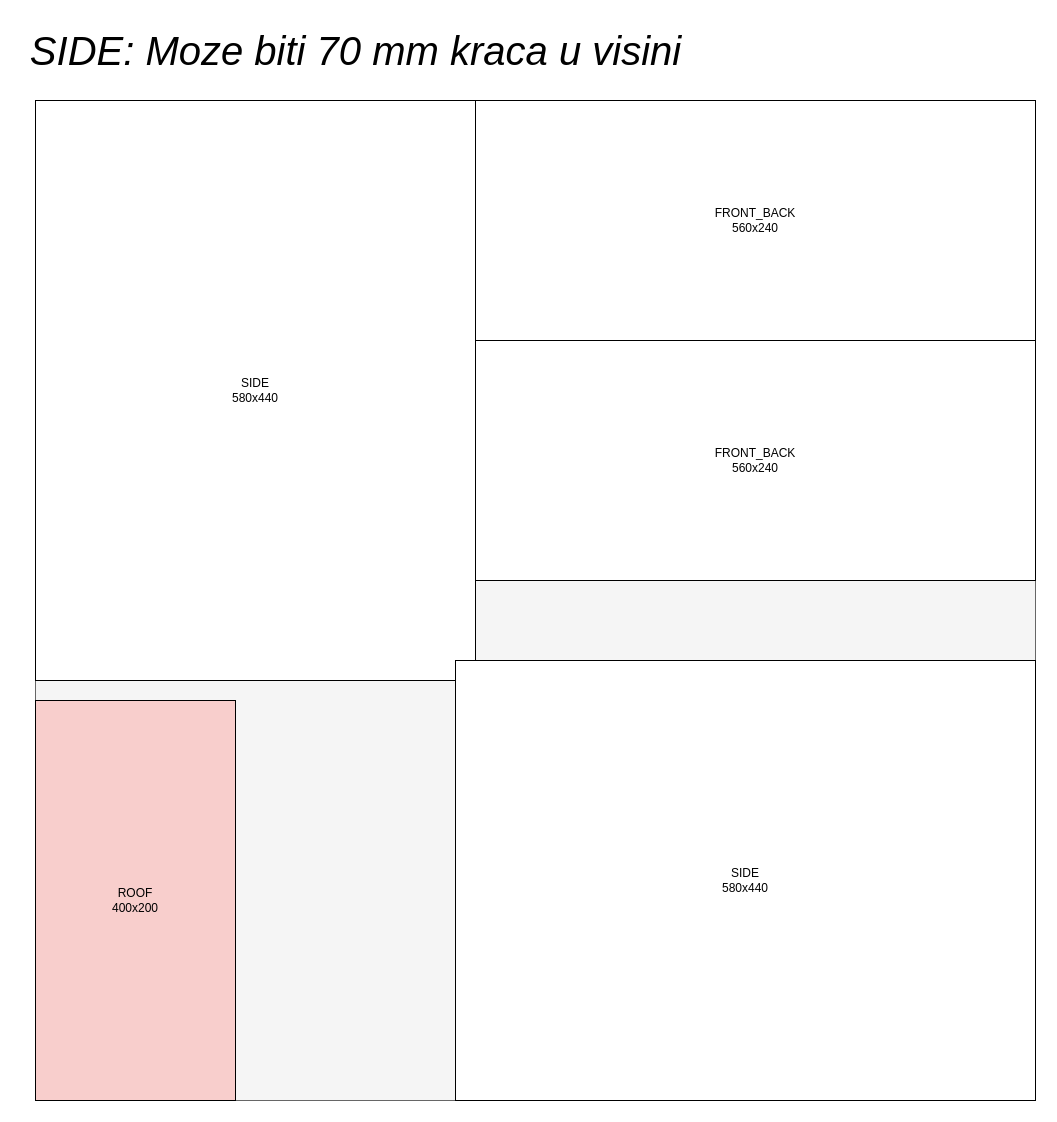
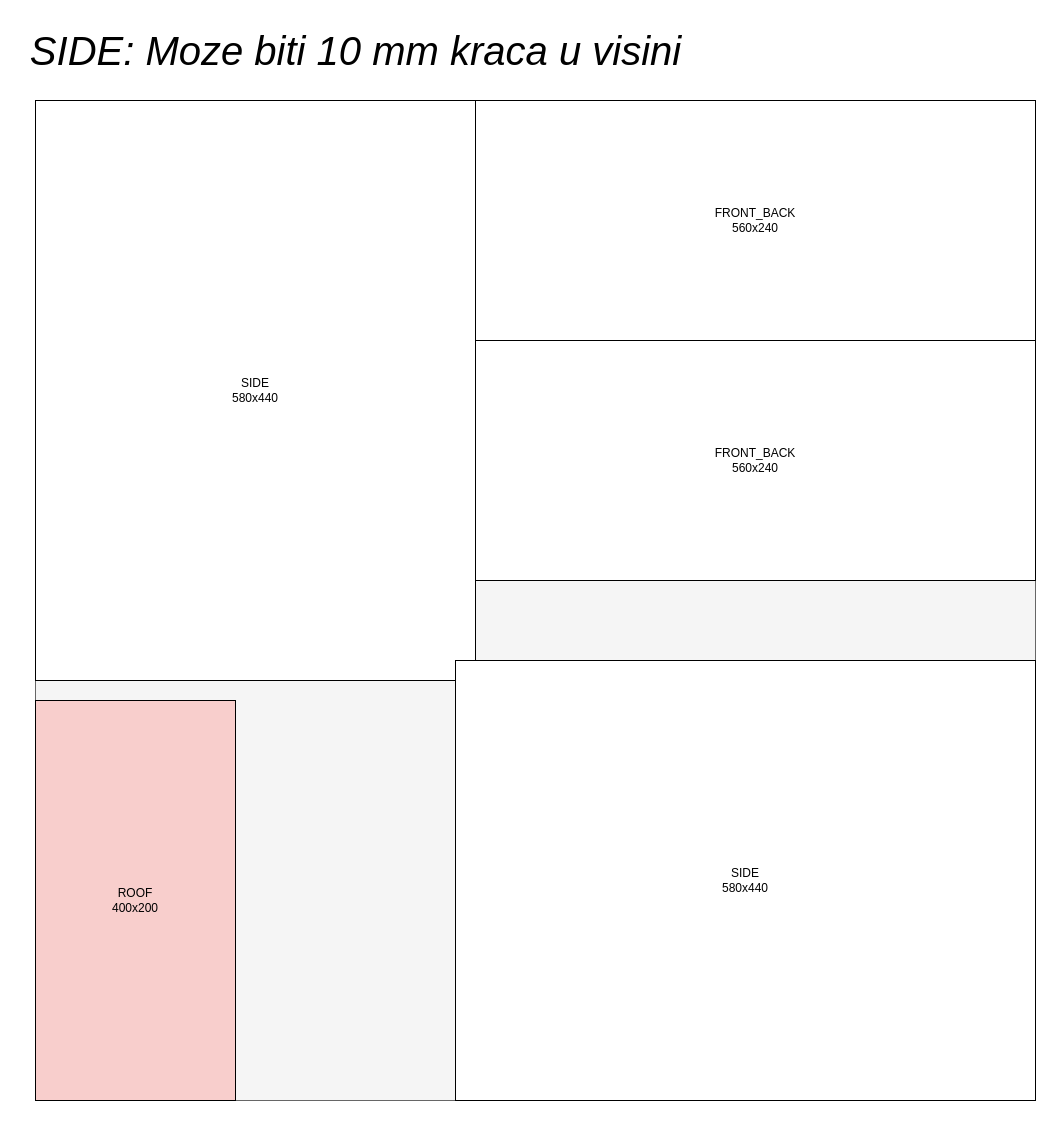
node "SIDE: Moze biti 70 mm kraca u visini": label "SIDE: Moze biti 70 mm kraca u visini" -> "SIDE: Moze biti 10 mm kraca u visini"
